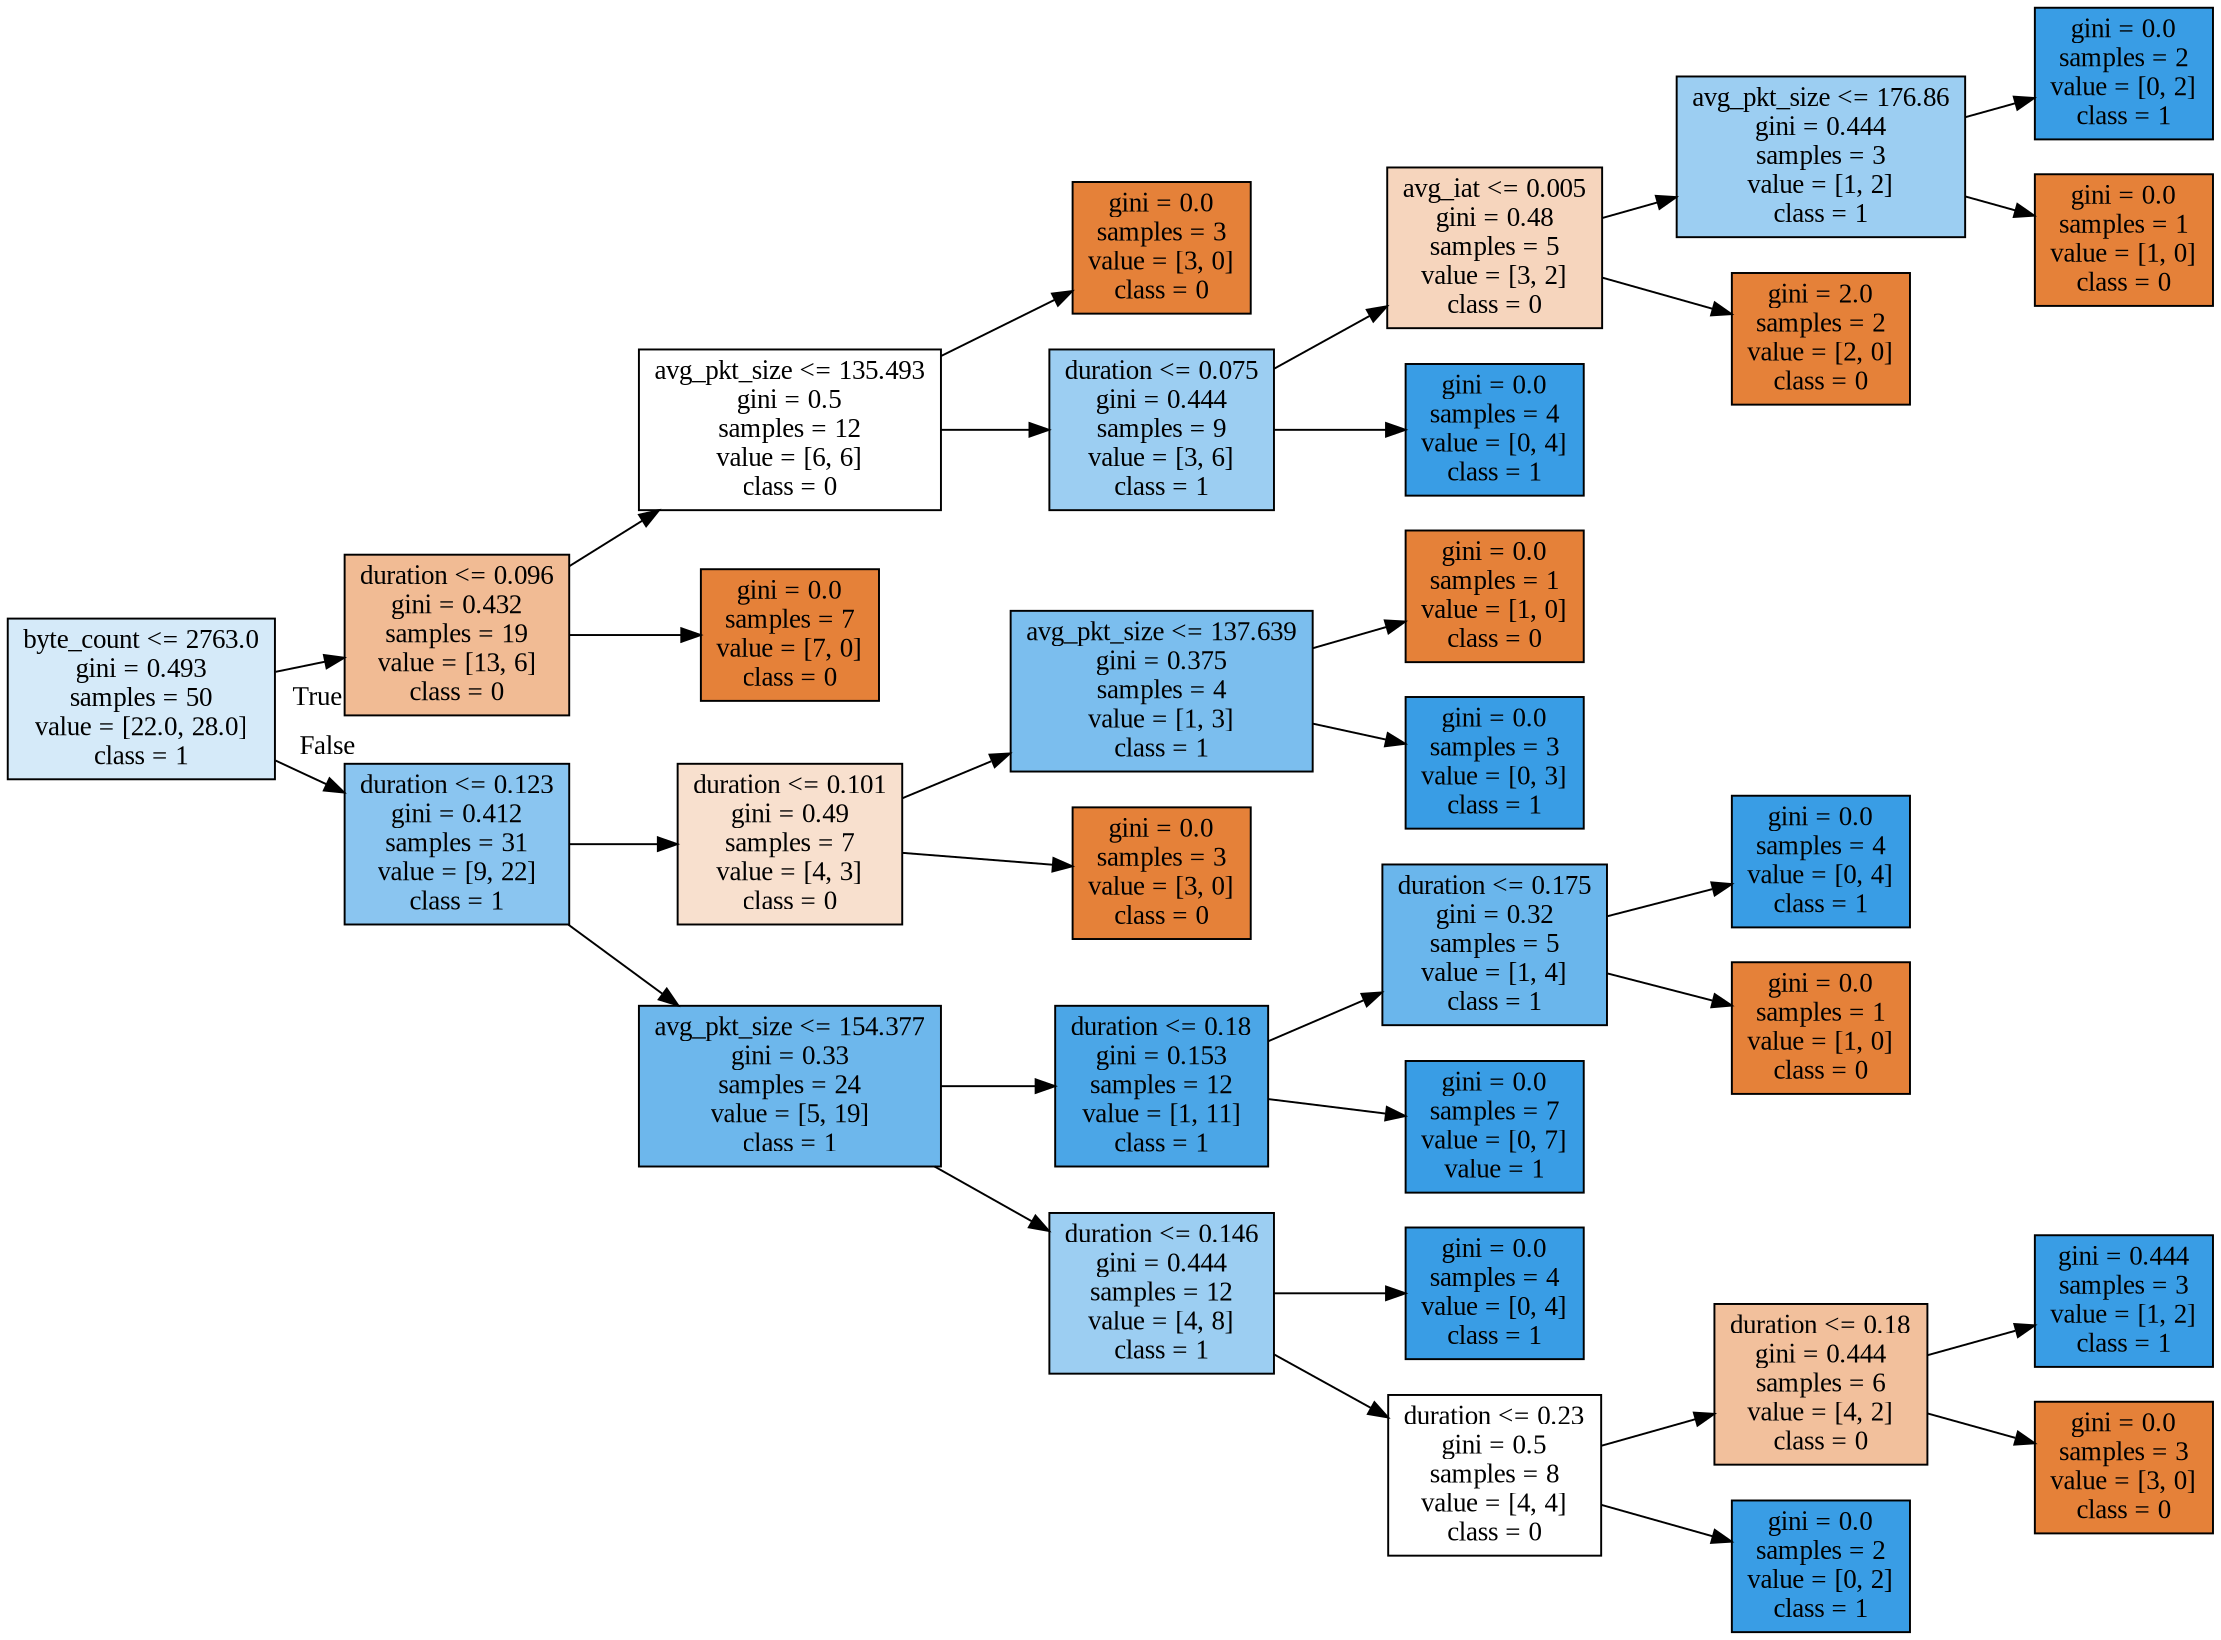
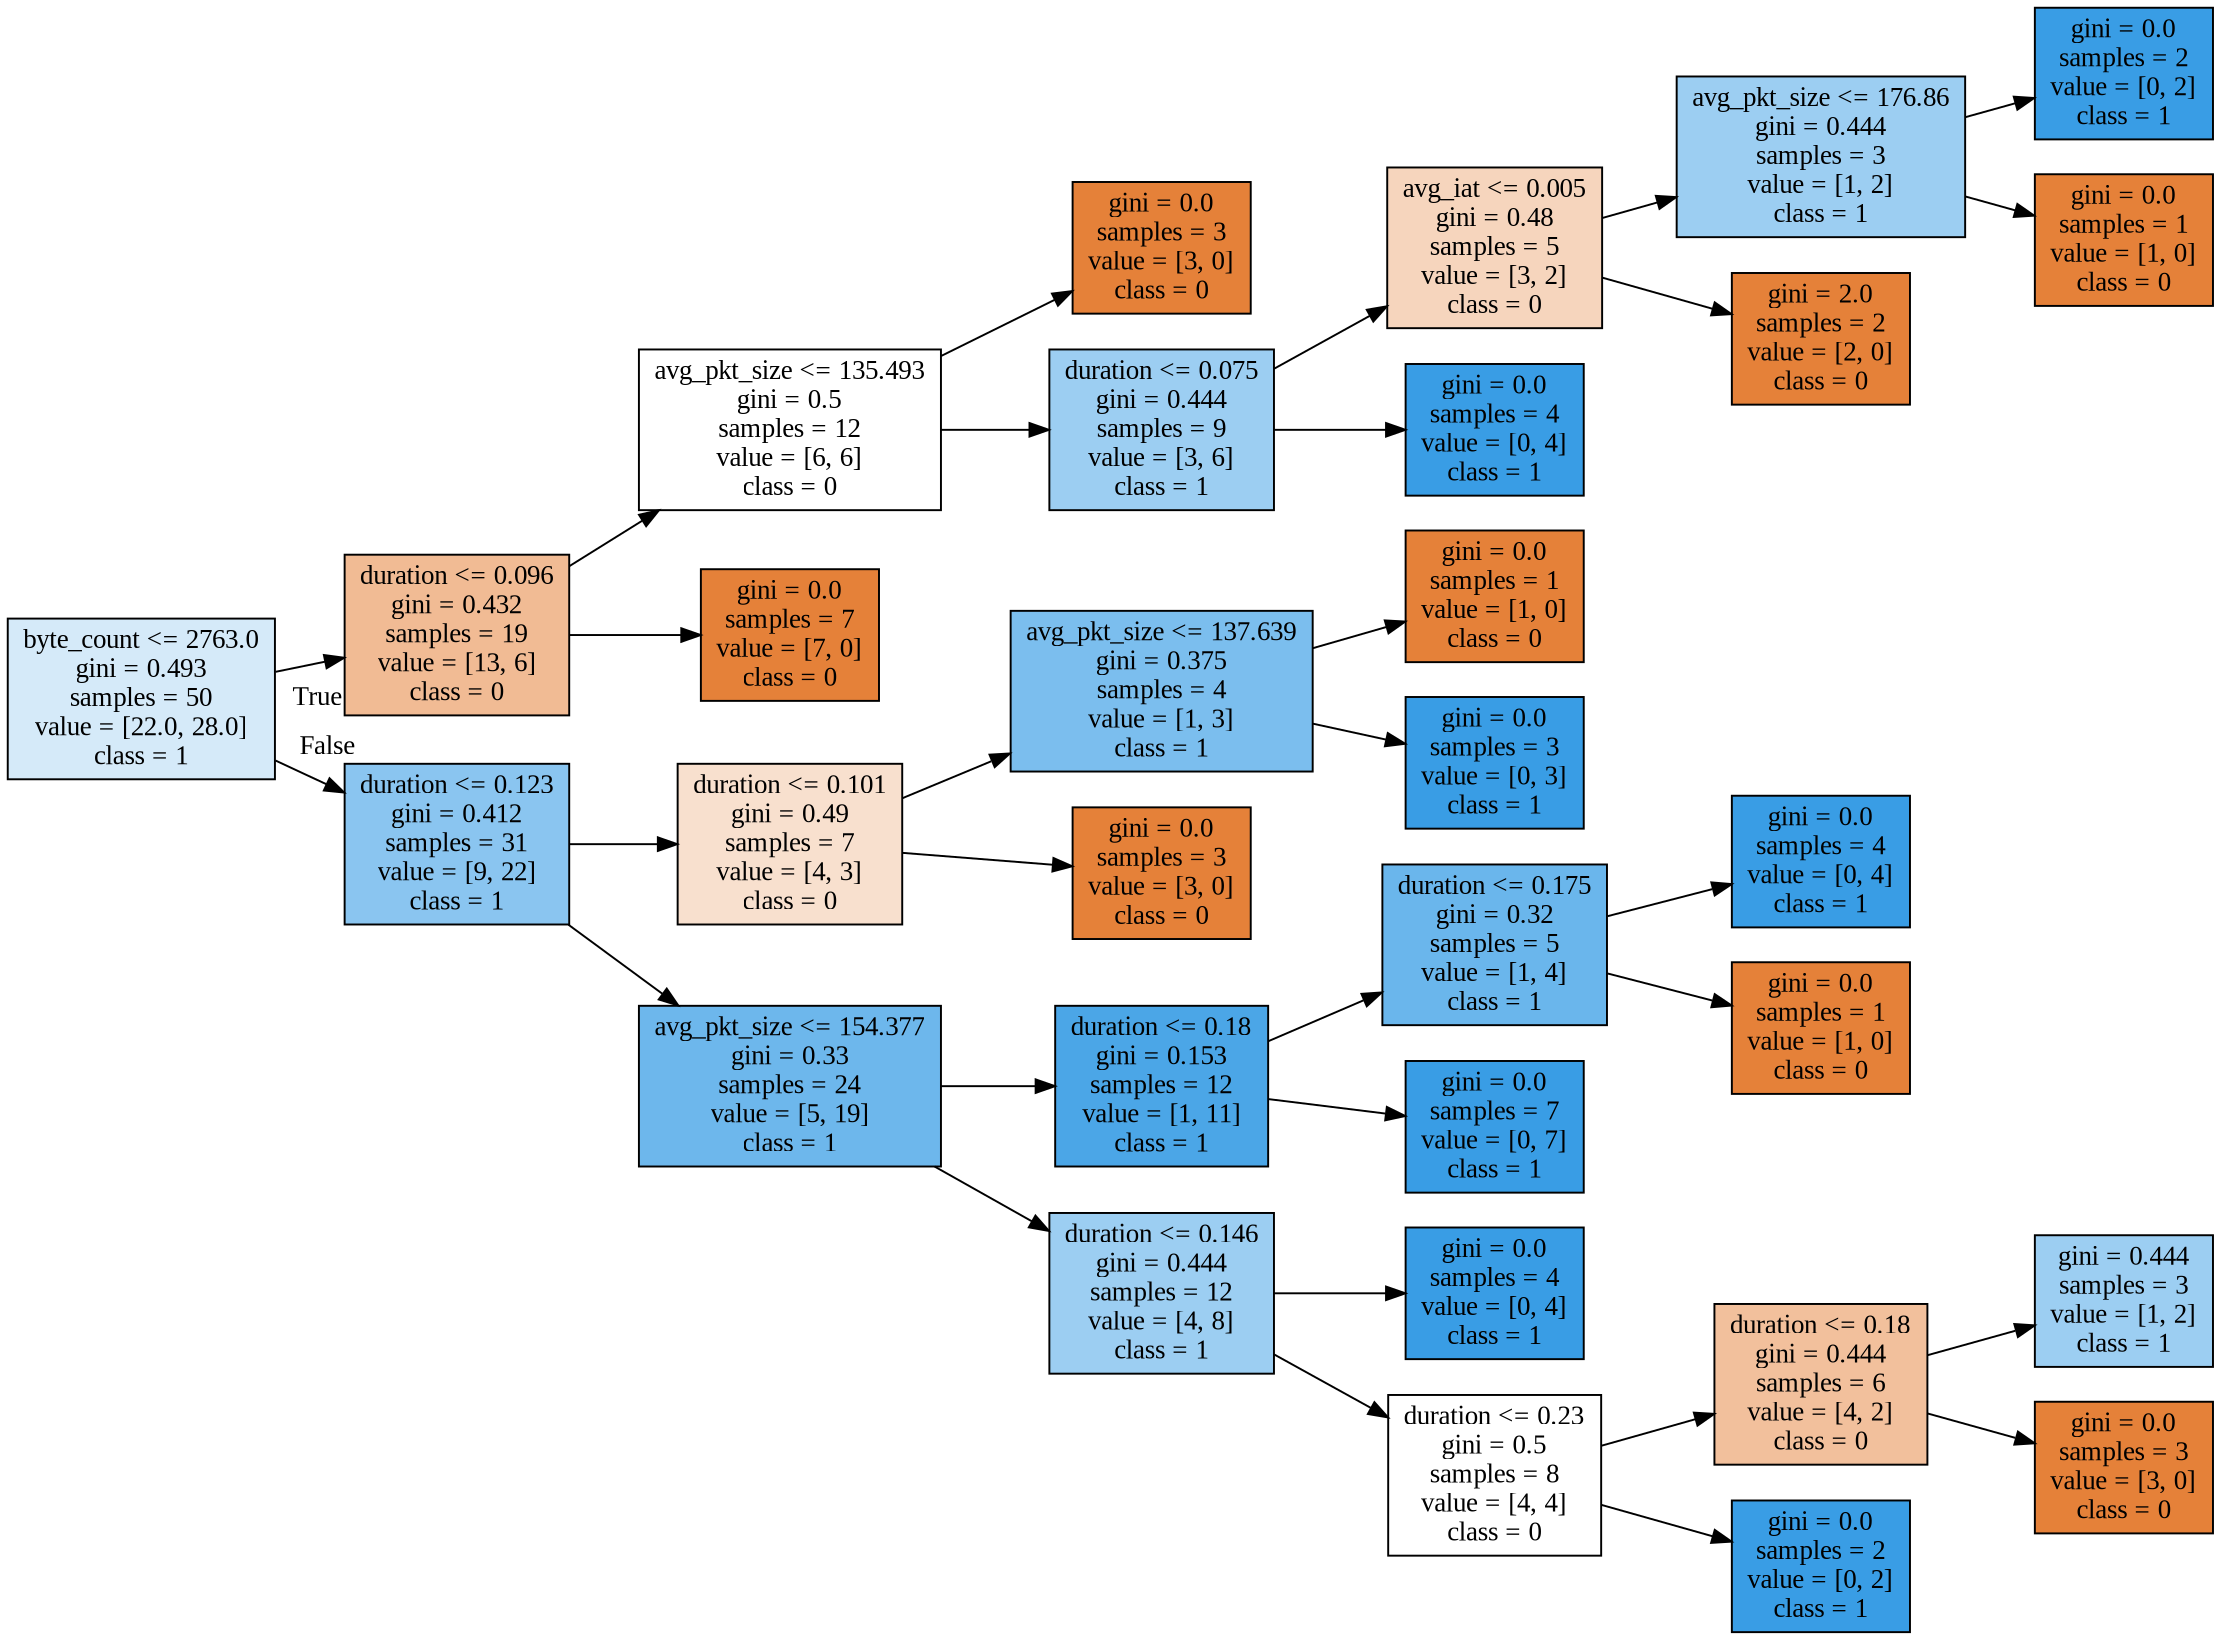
node "gini = 0.0 samples = 7 value = [0, 7] value = 1": label "gini = 0.0 samples = 7 value = [0, 7] value = 1" -> "gini = 0.0 samples = 7 value = [0, 7] class = 1"
node "gini = 0.444 samples = 3 value = [1, 2] class = 1": fillcolor #399de5 -> #9ccef2
